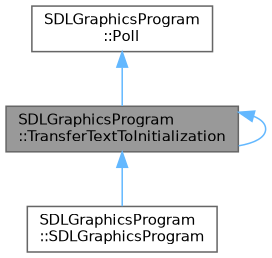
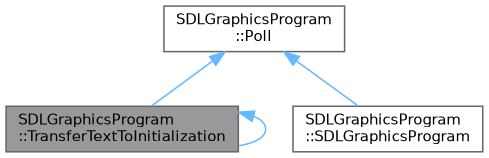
edge "SDLGraphicsProgram ::SDLGraphicsProgram" -> "SDLGraphicsProgram ::TransferTextToInitialization": now "SDLGraphicsProgram ::SDLGraphicsProgram" -> "SDLGraphicsProgram ::Poll"
